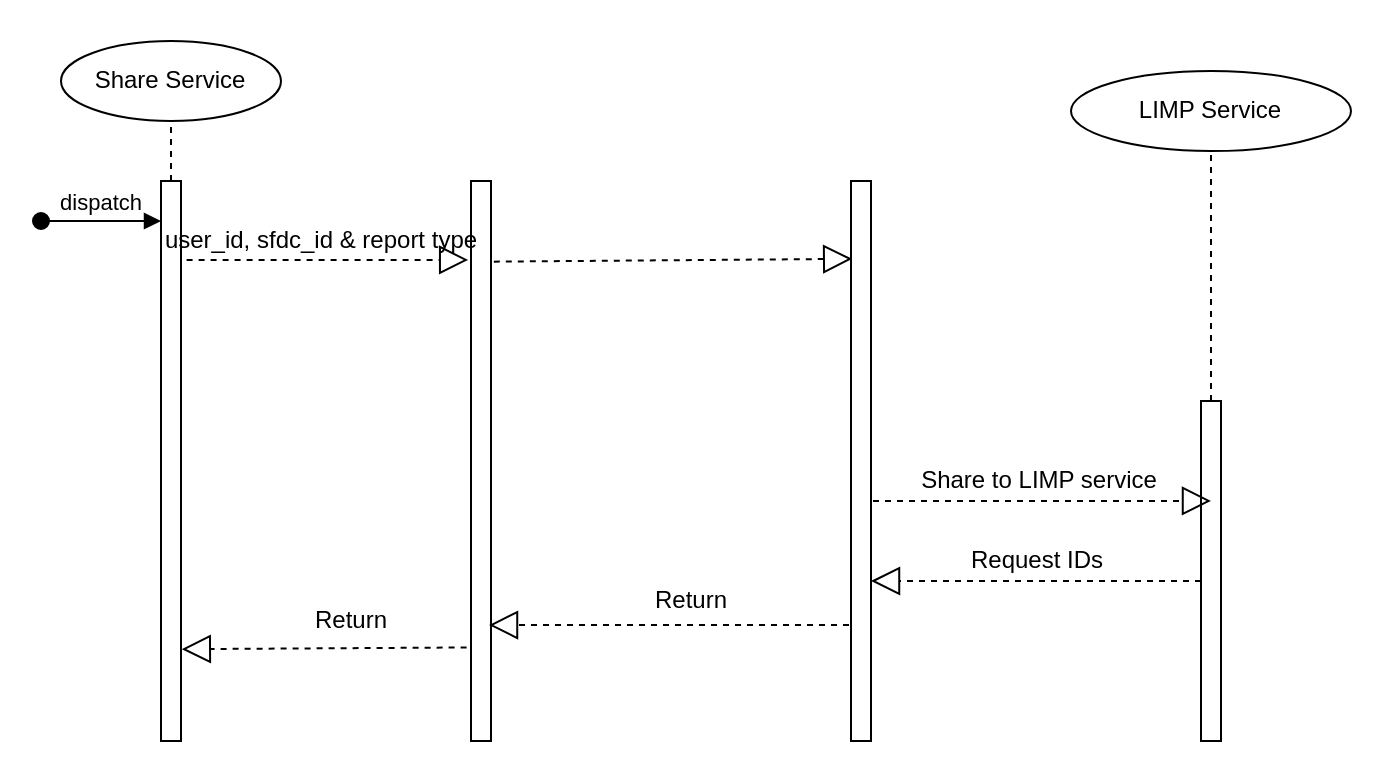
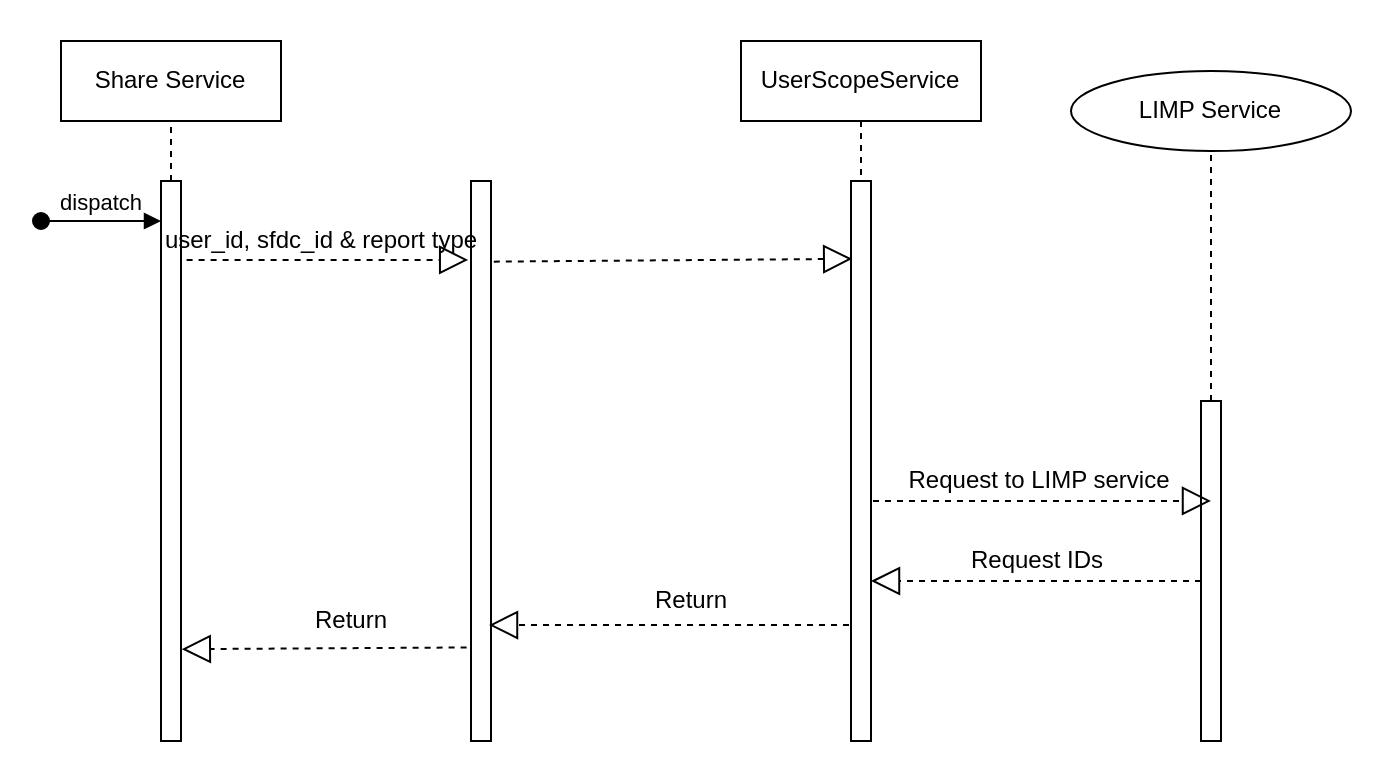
node "Share Service": shape ellipse -> rectangle
node "UserScopeService": added
node "Share to LIMP service": label "Share to LIMP service" -> "Request to LIMP service"
